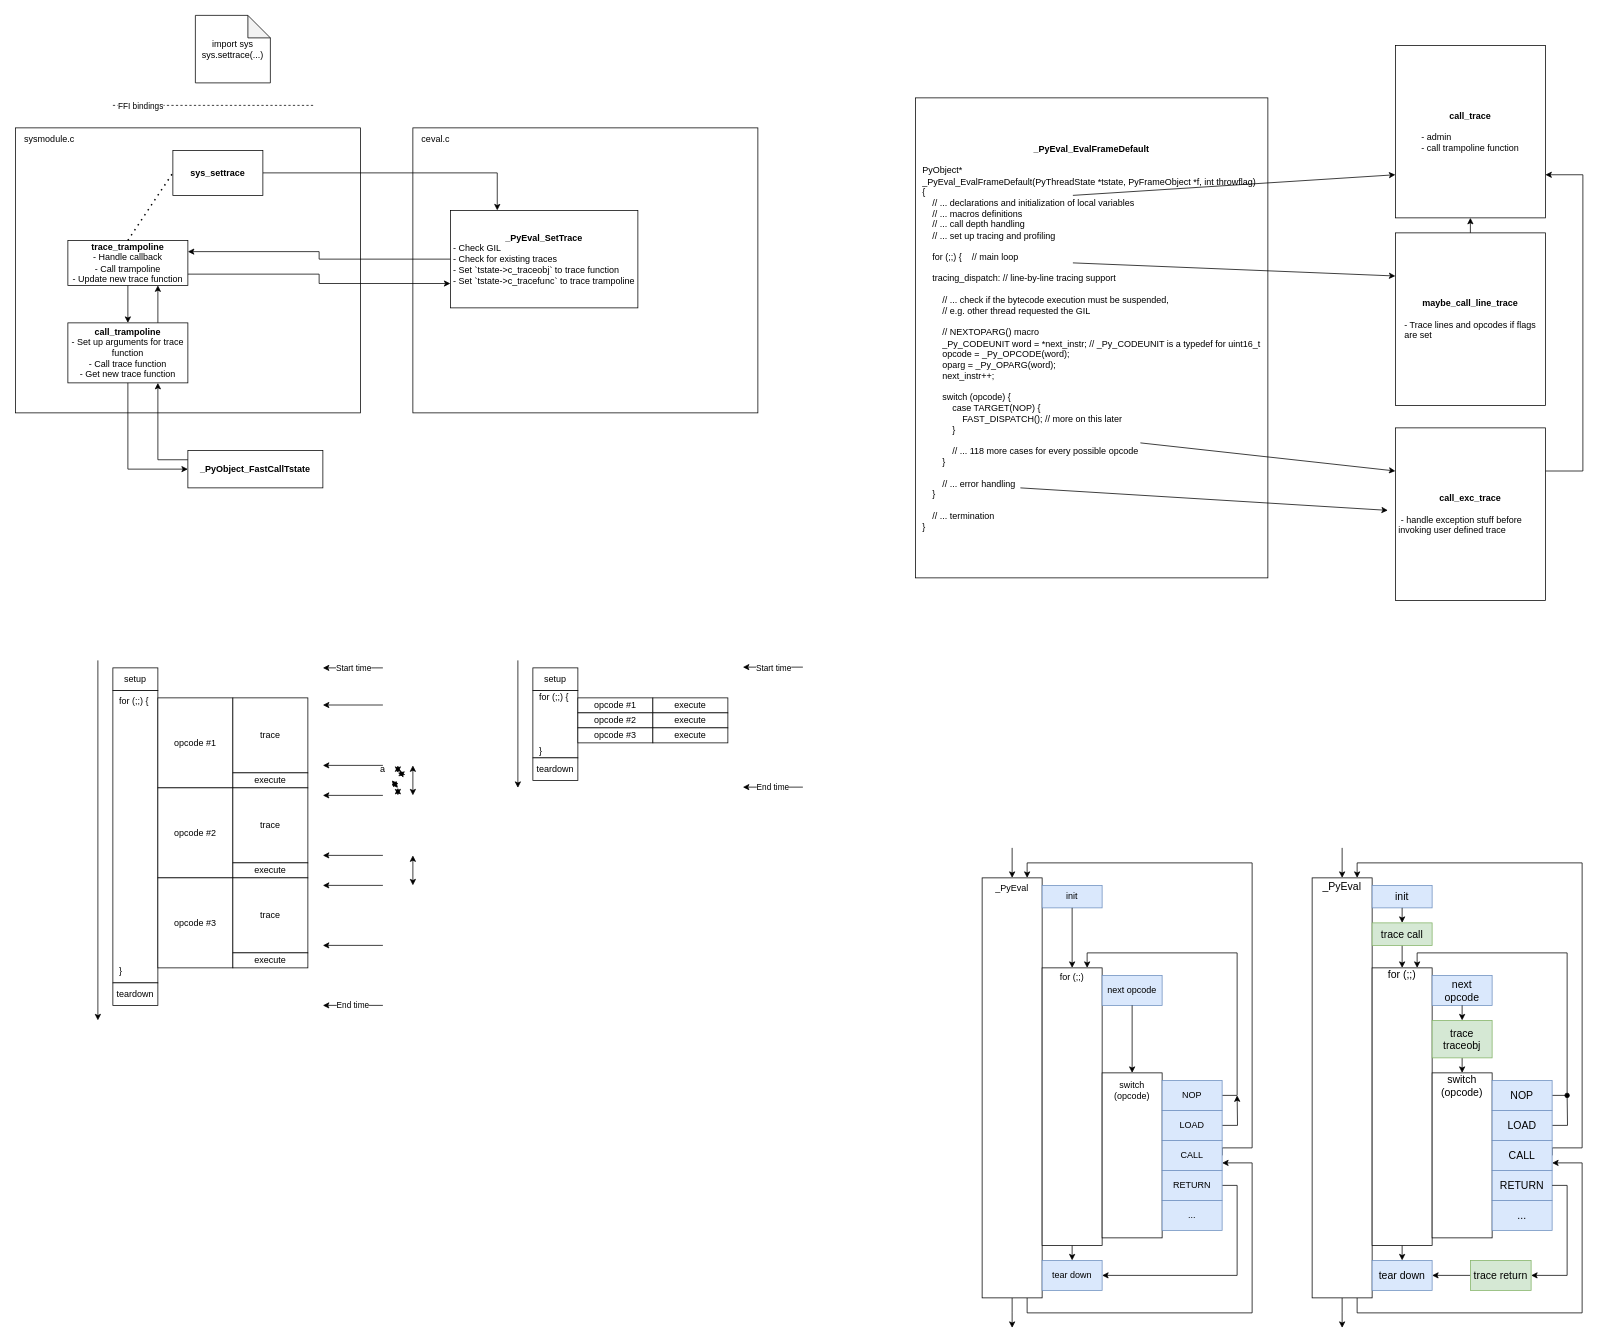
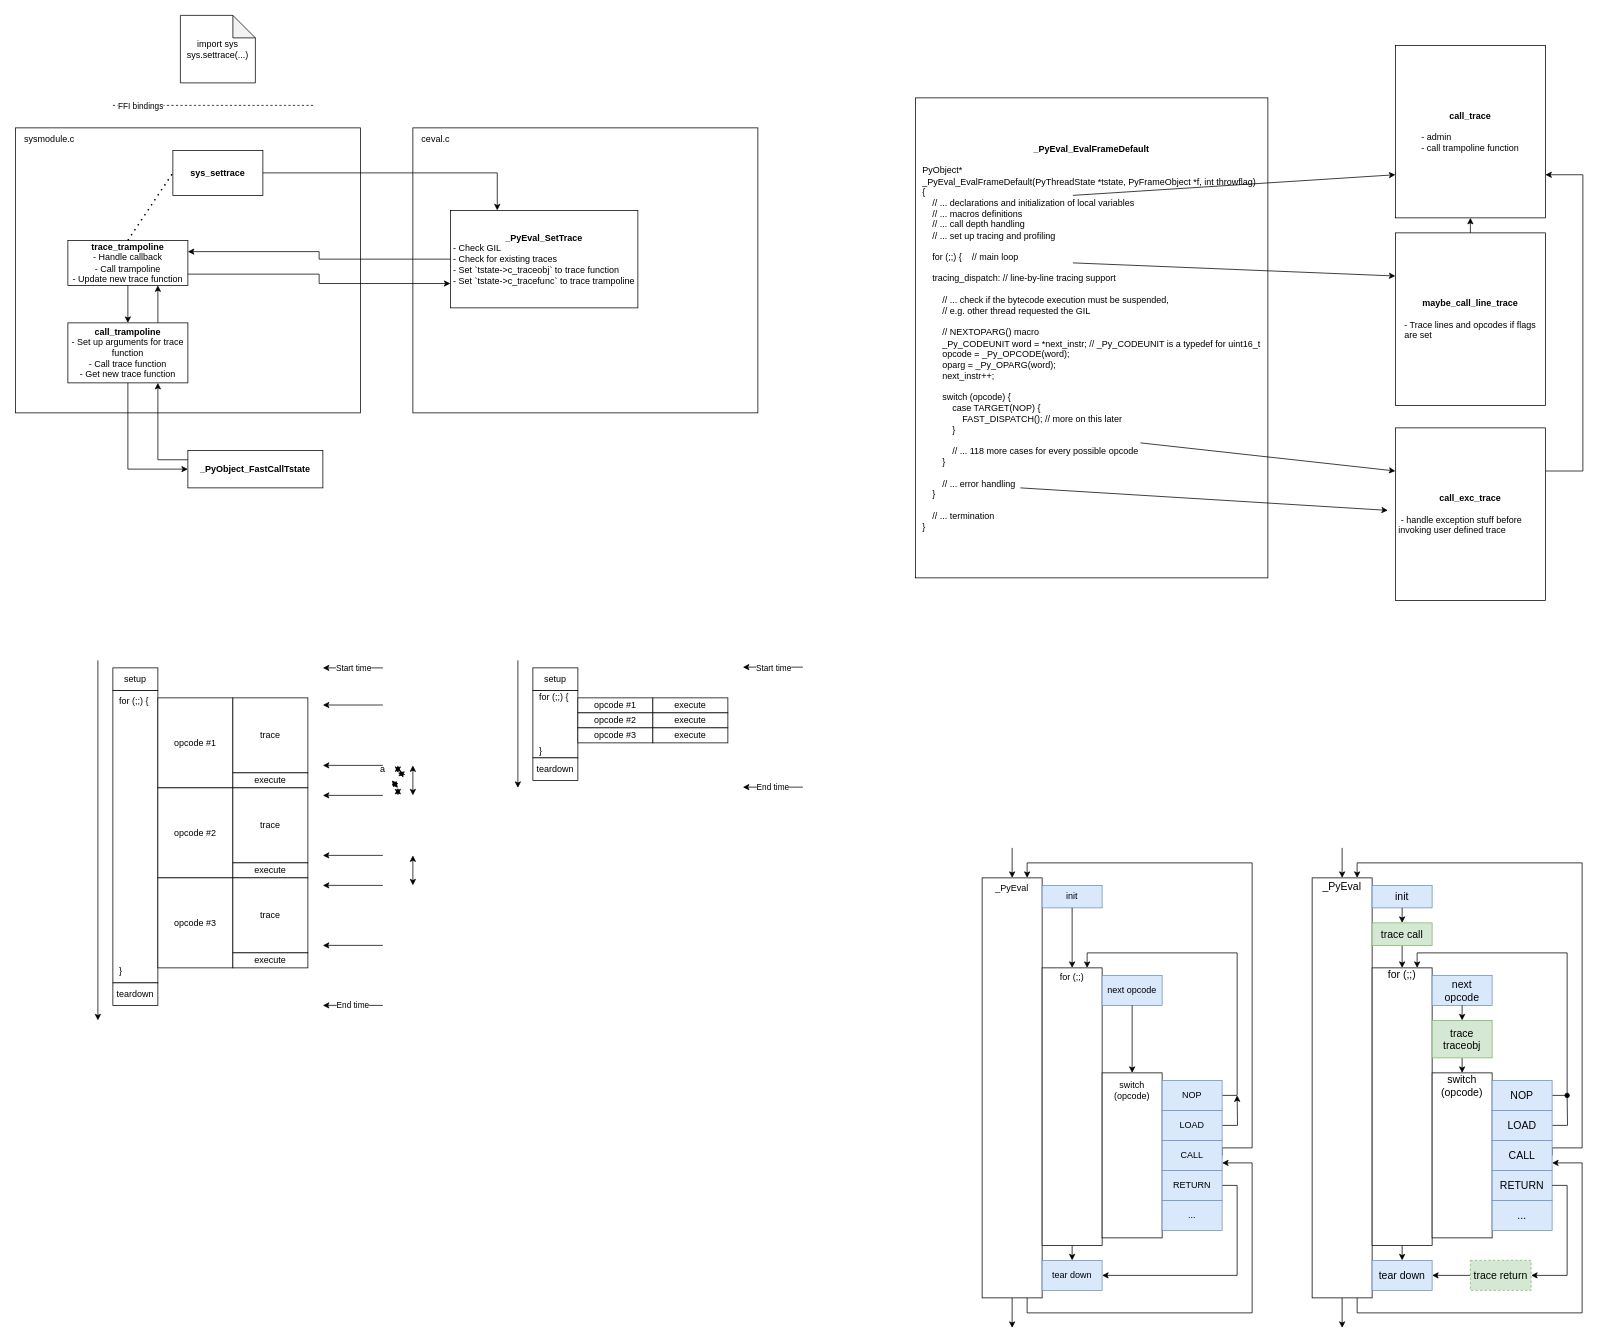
node "import sys sys.settrace(...)": moved (233, 49) -> (218, 49)
node "trace return": style solid -> dashed
